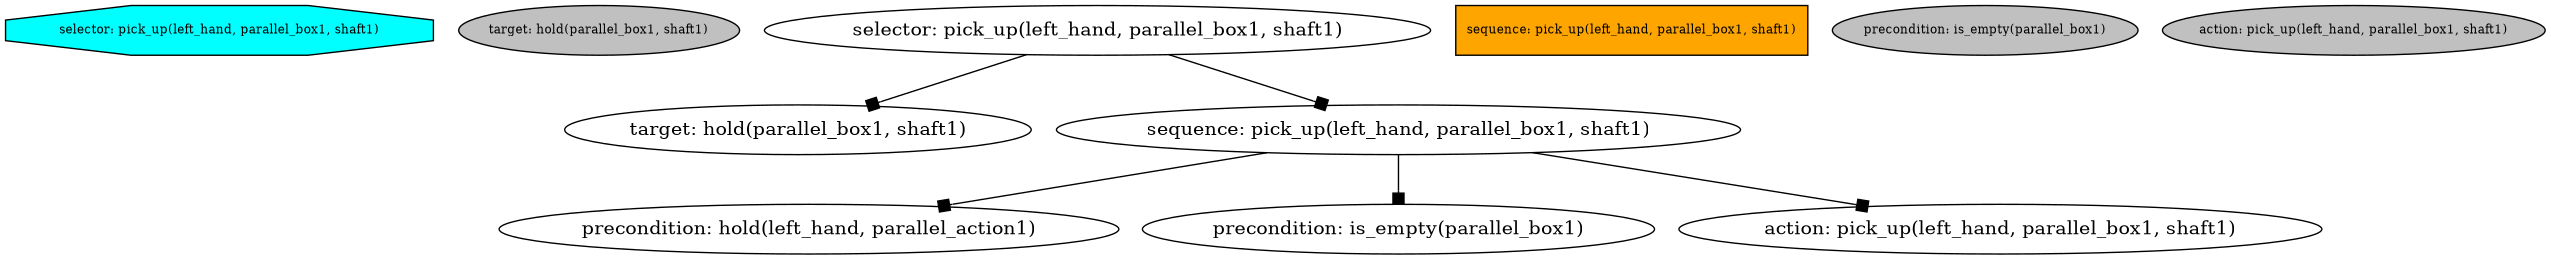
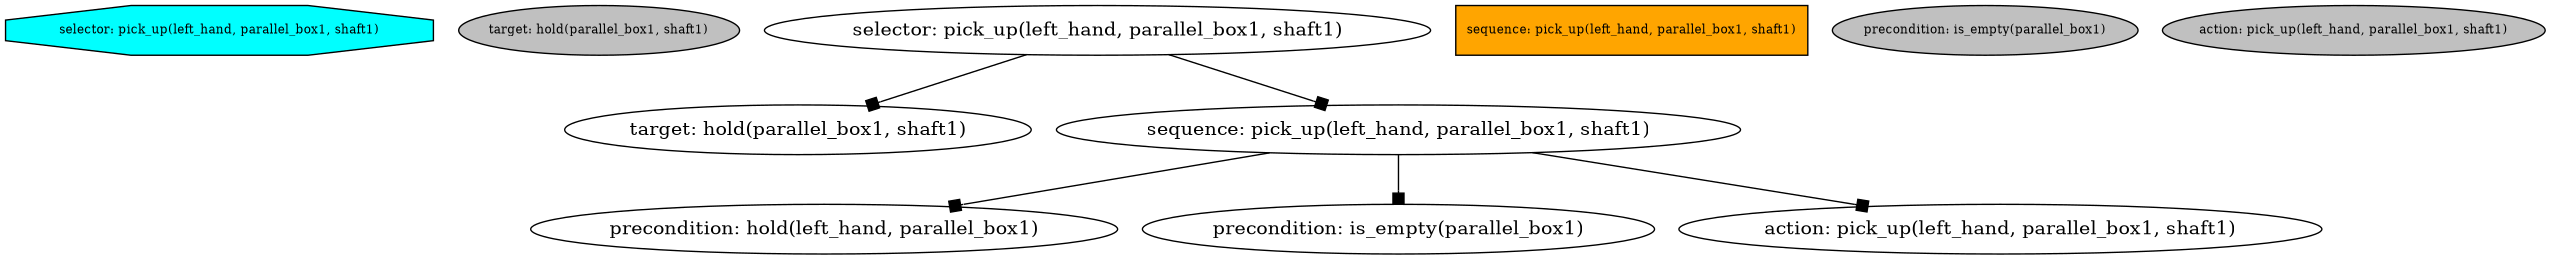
node "precondition: hold(left_hand, parallel_action1)": label "precondition: hold(left_hand, parallel_action1)" -> "precondition: hold(left_hand, parallel_box1)"
